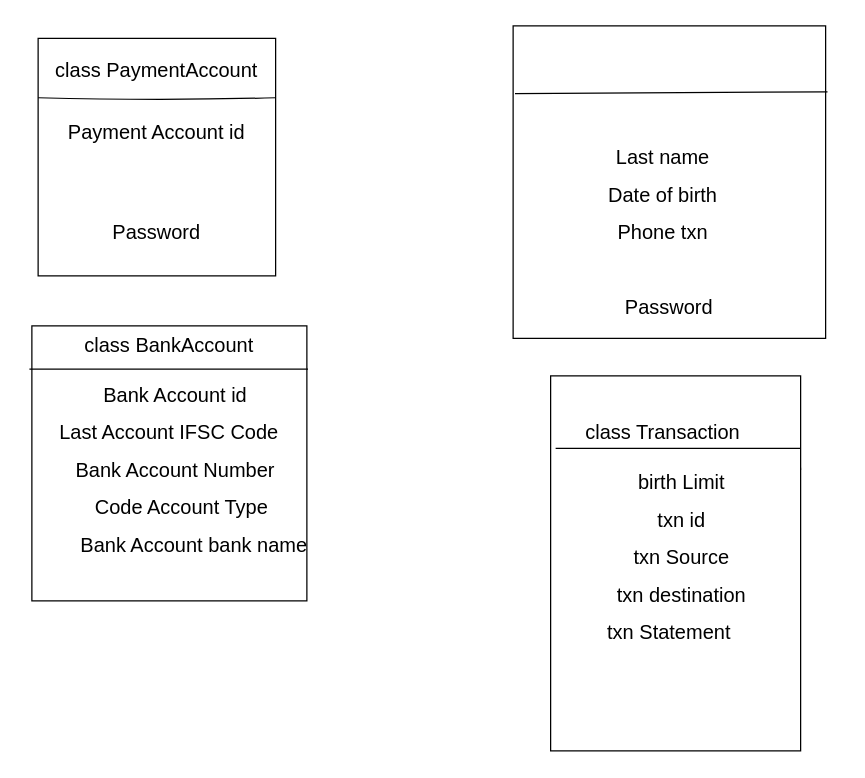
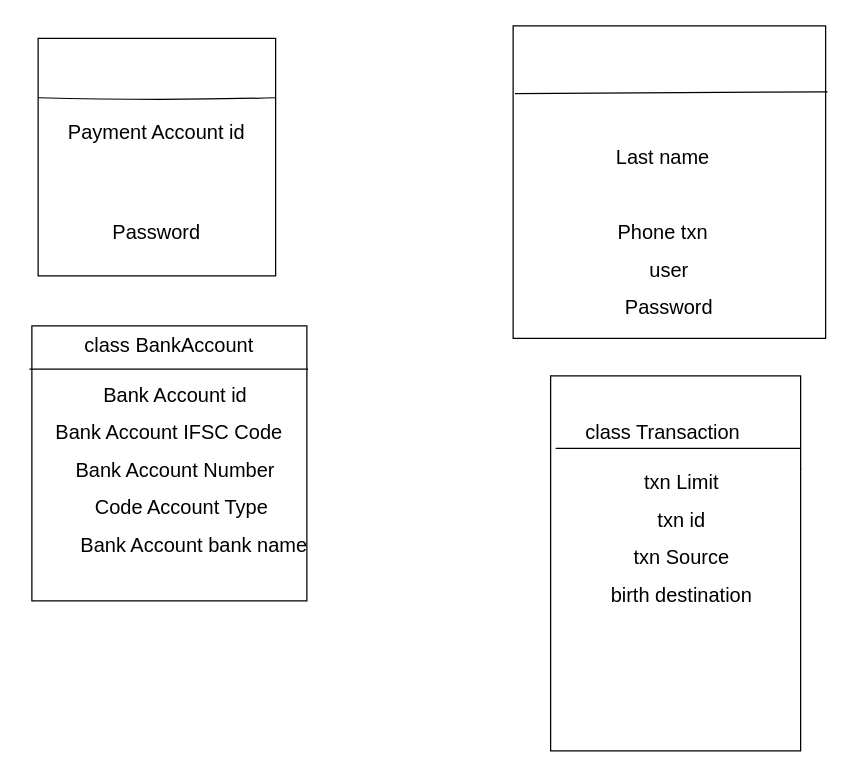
node "class PaymentAccount": removed
node "Date of birth": removed
node "user": added
node "Last Account IFSC Code": label "Last Account IFSC Code" -> "Bank Account IFSC Code"
node "birth Limit": label "birth Limit" -> "txn Limit"
node "txn destination": label "txn destination" -> "birth destination"
node "txn Statement": removed
